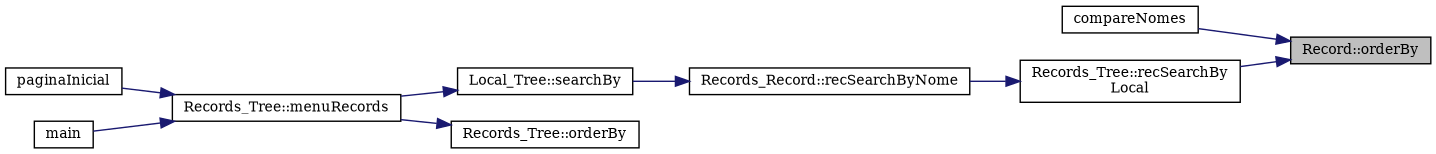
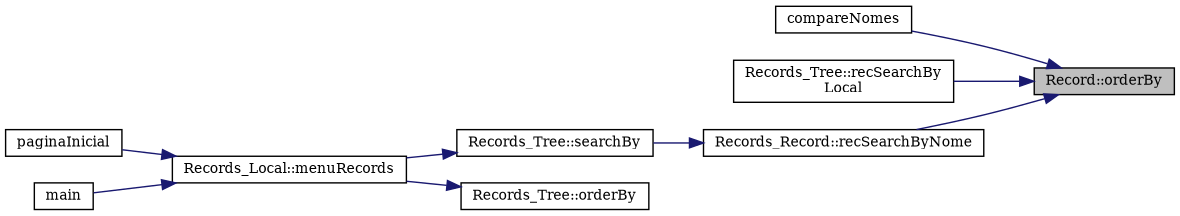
node "Local_Tree::searchBy": label "Local_Tree::searchBy" -> "Records_Tree::searchBy"
edge "Records_Record::recSearchByNome" -> "Records_Tree::recSearchBy Local": now "Records_Record::recSearchByNome" -> "Record::orderBy"
node "Records_Tree::menuRecords": label "Records_Tree::menuRecords" -> "Records_Local::menuRecords"
